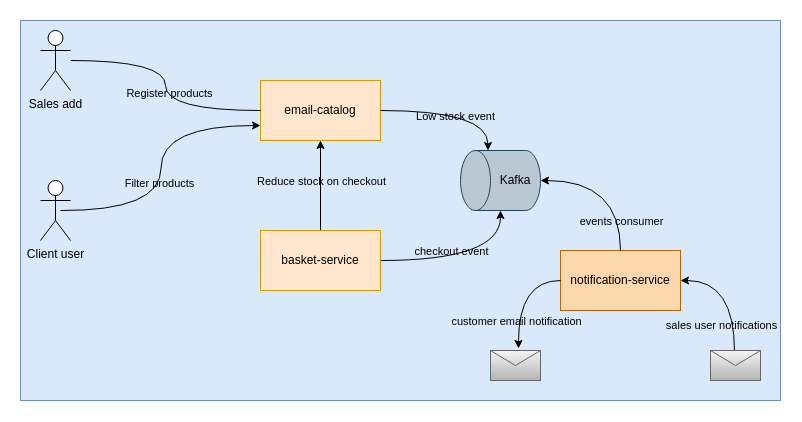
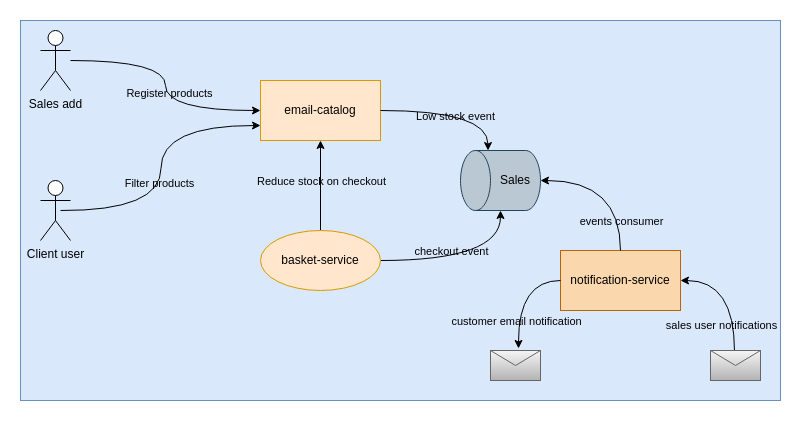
edge "Sales add" -- "email-catalog": arrowhead none -> classic
node "Kafka": label "Kafka" -> "Sales"
node "basket-service": shape rectangle -> ellipse
